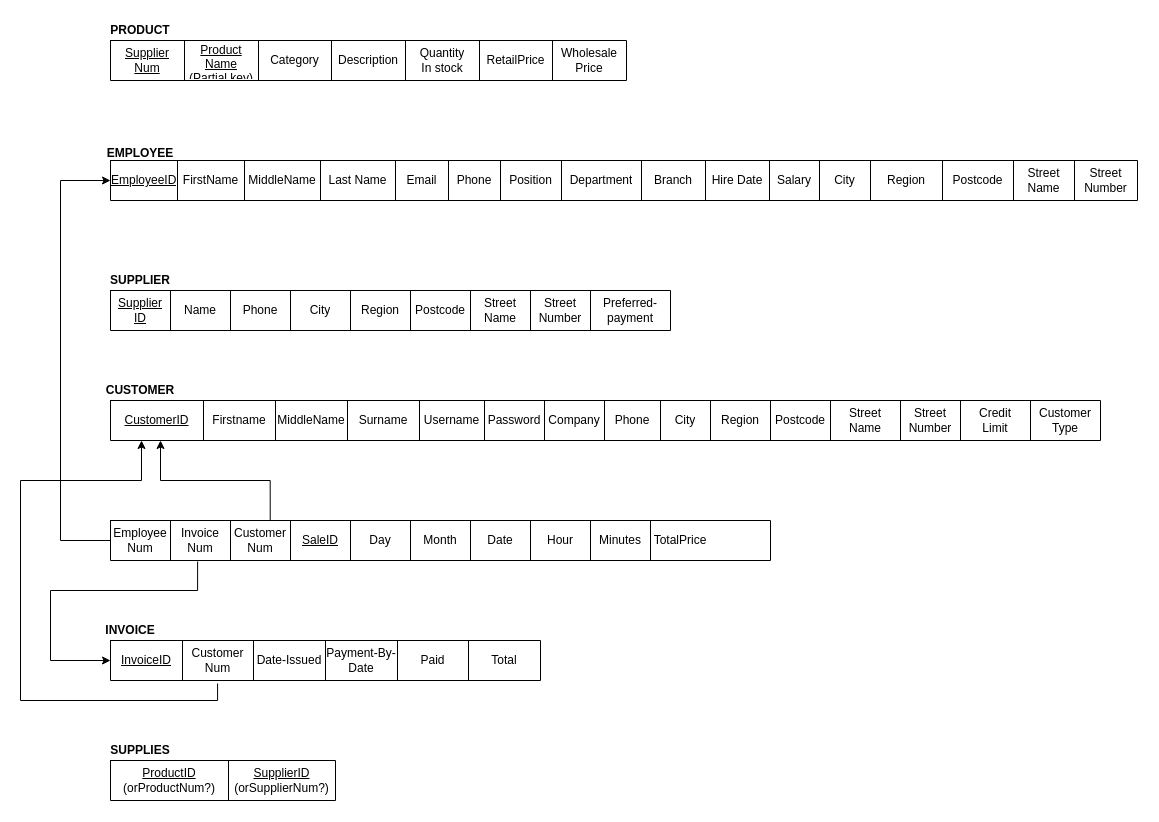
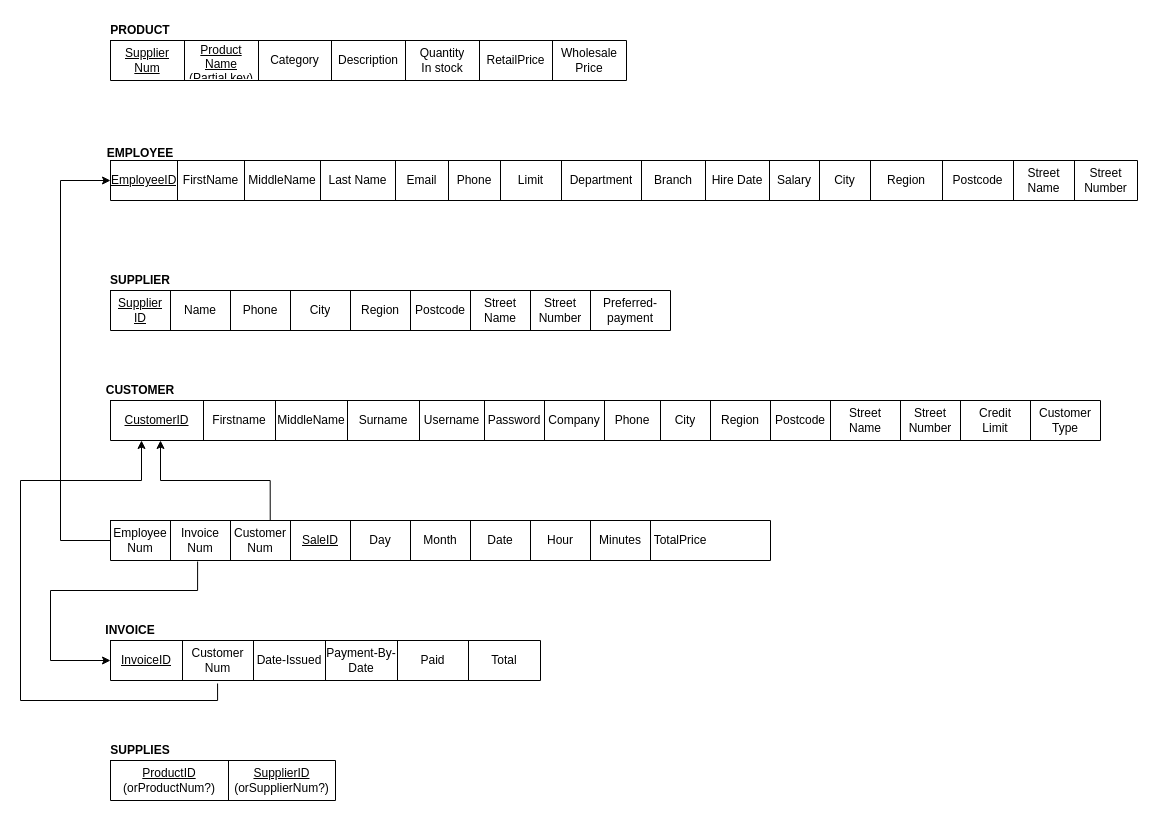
node "Position": label "Position" -> "Limit"
